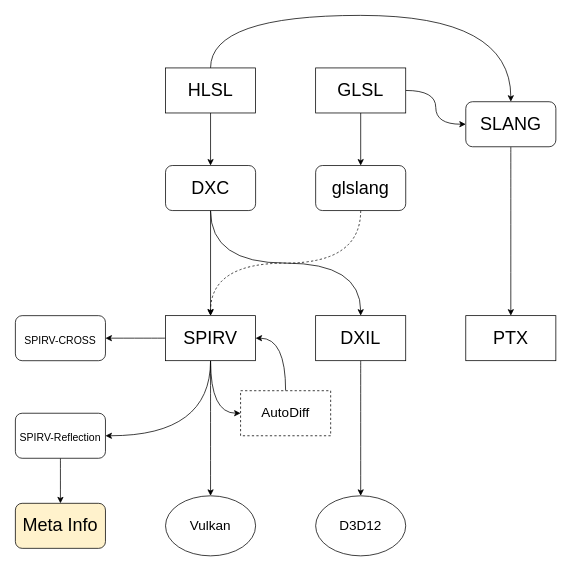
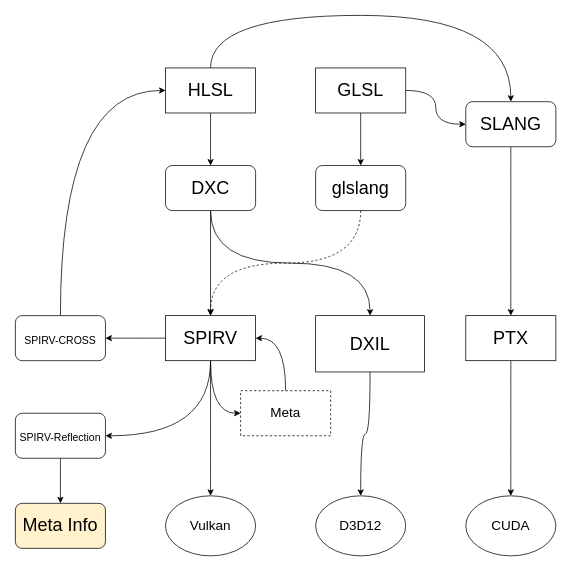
edge "SPIRV-CROSS" -> "HLSL": added
node "DXIL": size 90x45 -> 109x56
node "AutoDiff": label "AutoDiff" -> "Meta"
edge "PTX" -> "CUDA": added
node "CUDA": added
